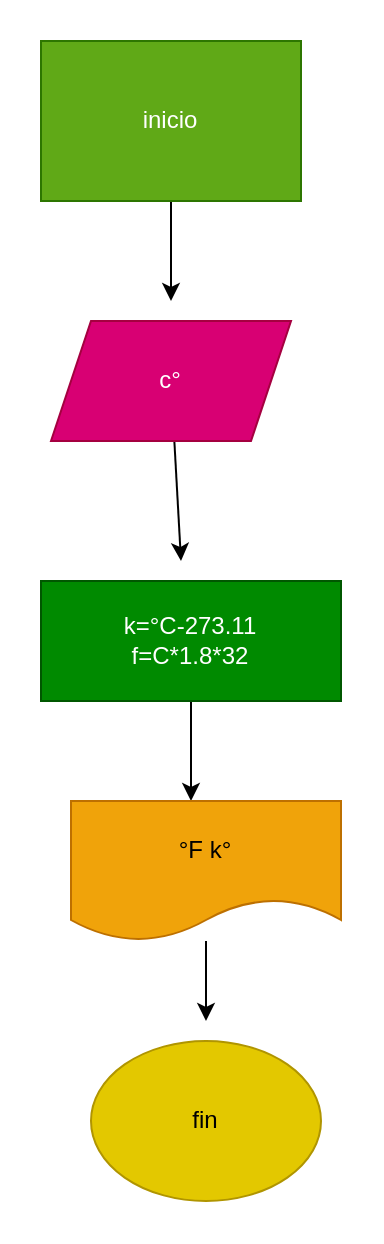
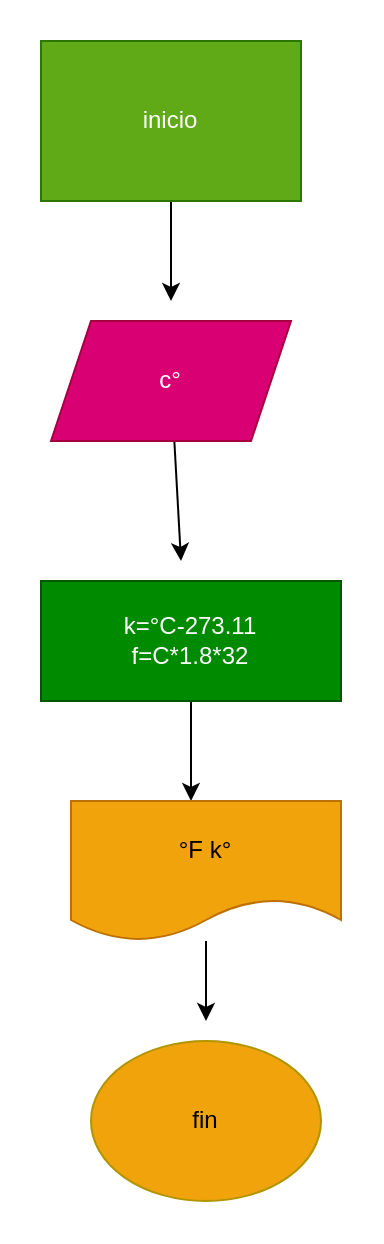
node "fin": fillcolor #e3c800 -> #f0a30a
